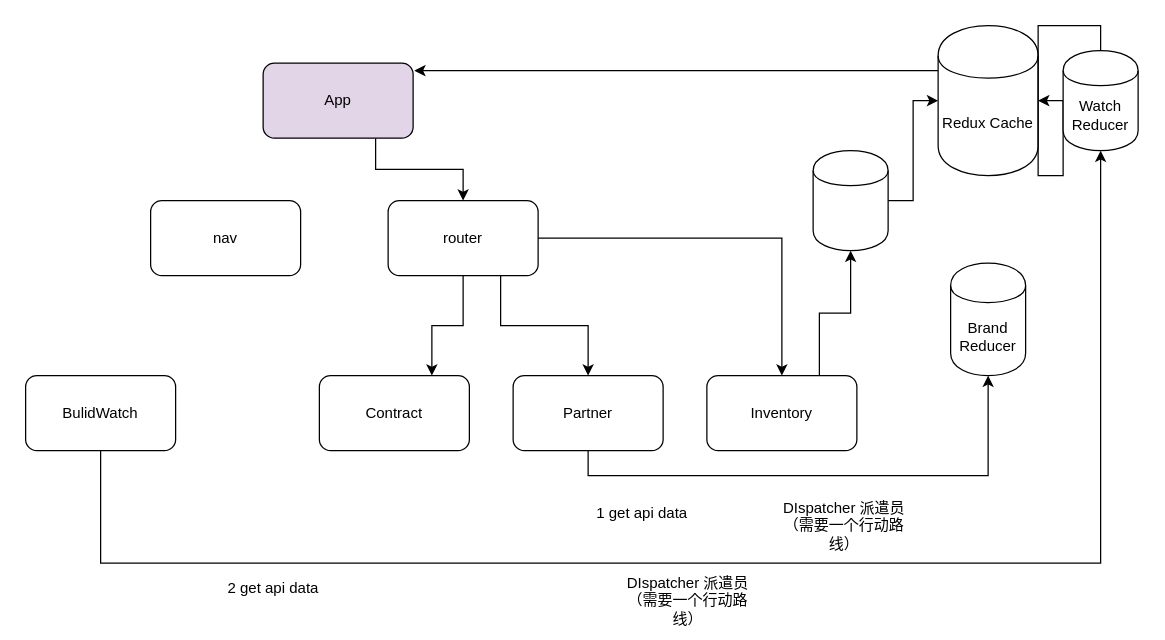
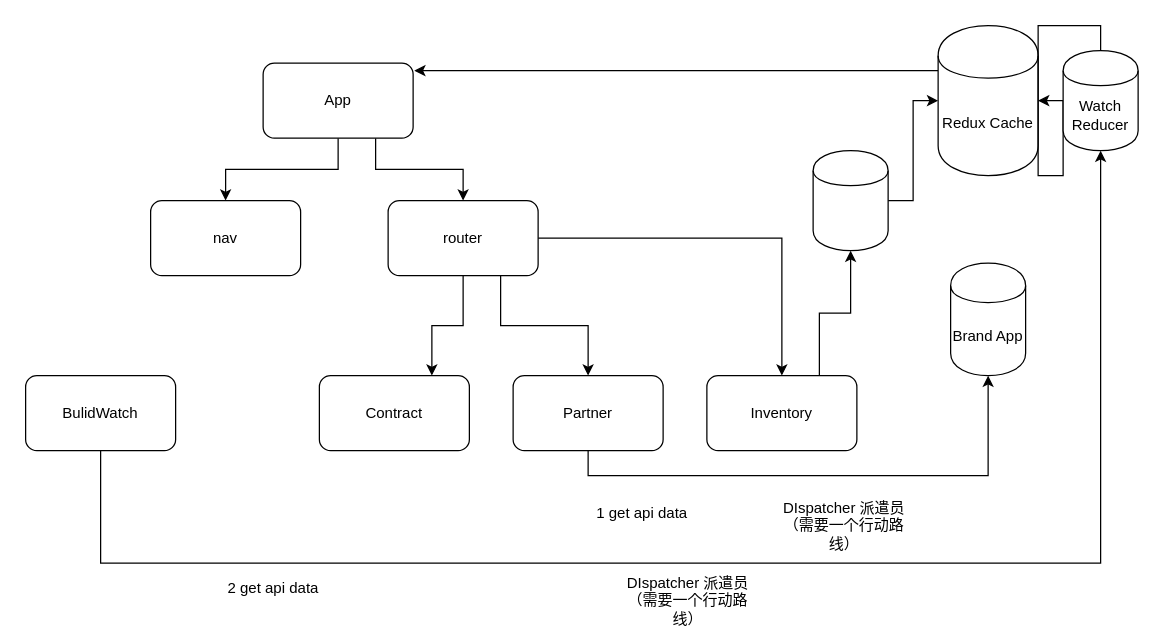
node "App": fillcolor #e1d5e7 -> #ffffff
edge "App" -> "nav": added
node "Brand Reducer": label "Brand Reducer" -> "Brand App"
